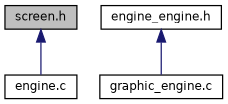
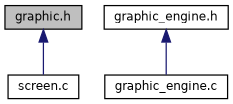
node "screen.h": label "screen.h" -> "graphic.h"
node "engine_engine.h": label "engine_engine.h" -> "graphic_engine.h"
node "engine.c": label "engine.c" -> "screen.c"
